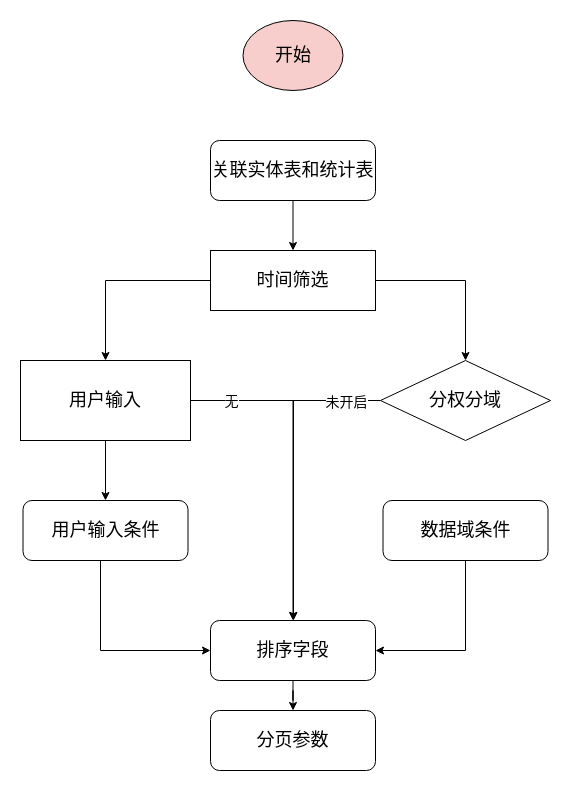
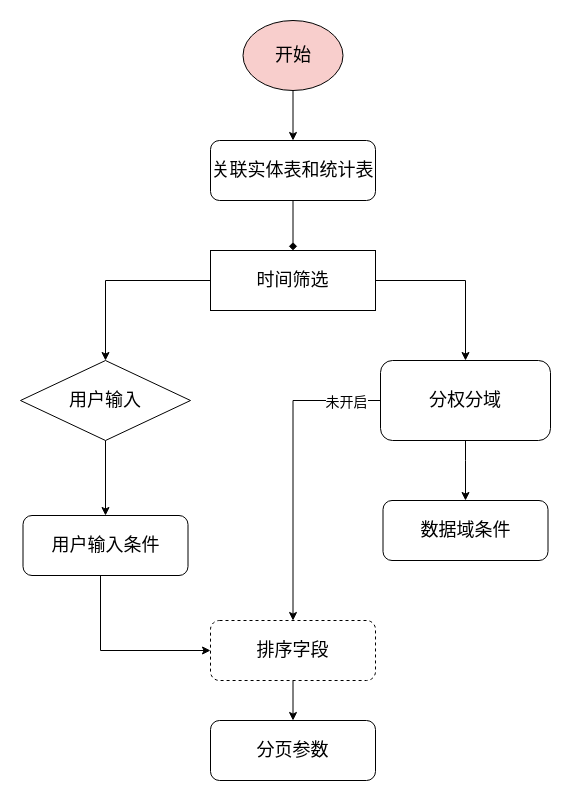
edge "开始" -> "关联实体表和统计表": added
edge "关联实体表和统计表" -> "时间筛选": arrowhead classic -> diamond
node "用户输入": shape rectangle -> diamond
edge "用户输入" -> "排序字段": removed, label "无"
node "分权分域": shape diamond -> rounded rectangle
edge "分权分域" -> "数据域条件": added
node "用户输入条件": moved (106, 531) -> (106, 546)
edge "数据域条件" -> "排序字段": removed
node "排序字段": style solid -> dashed
node "分页参数": moved (293, 741) -> (293, 751)
